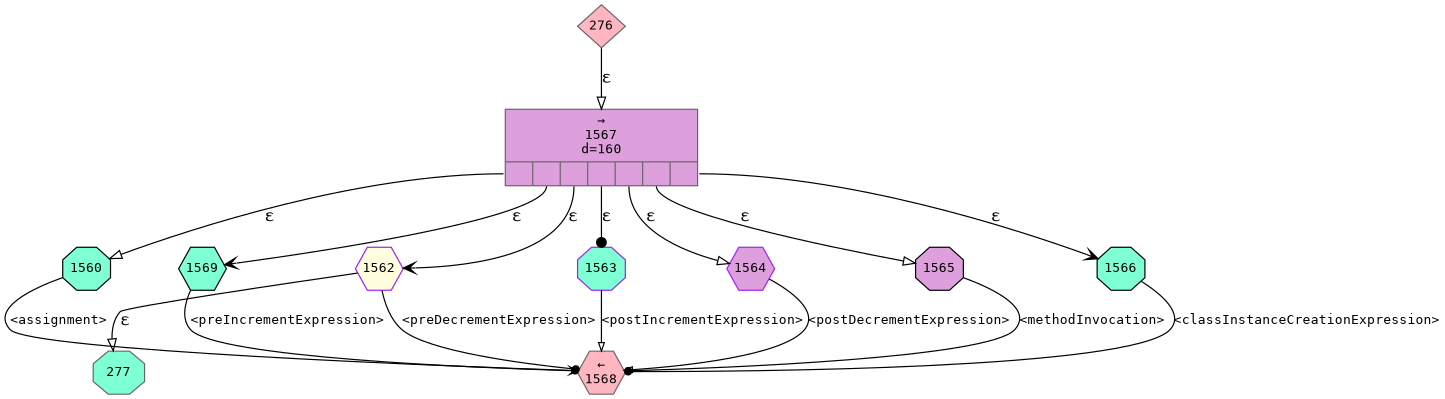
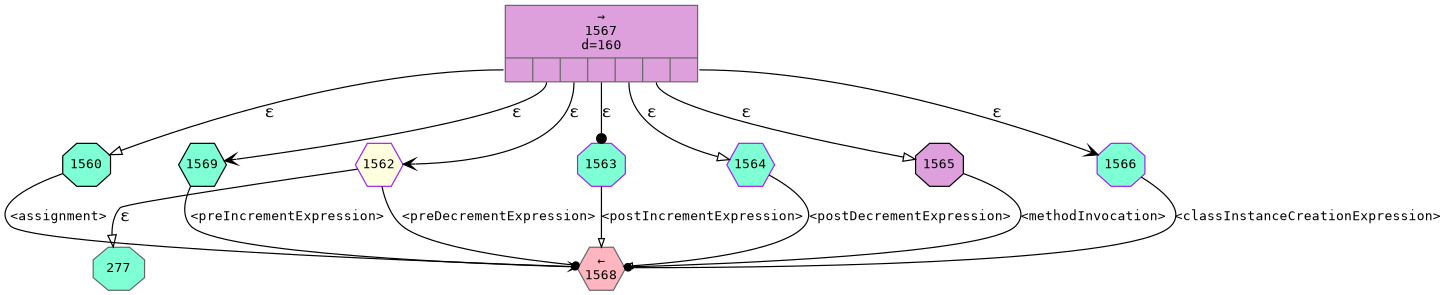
node "276": removed
node "1564": fillcolor plum -> aquamarine
node "1566": color black -> purple
